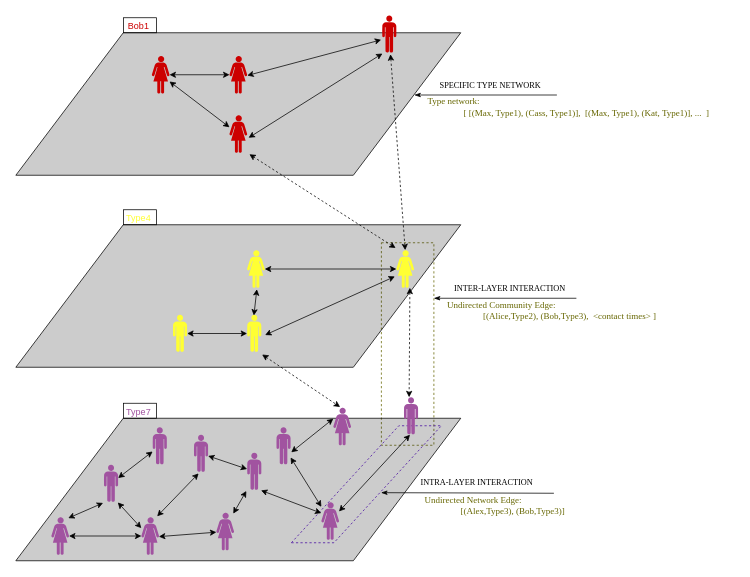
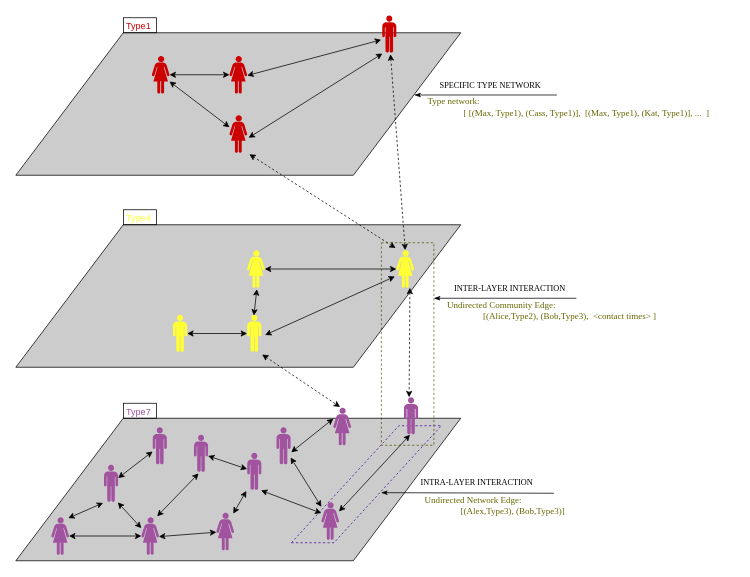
node "Bob1": label "Bob1" -> "Type1"
